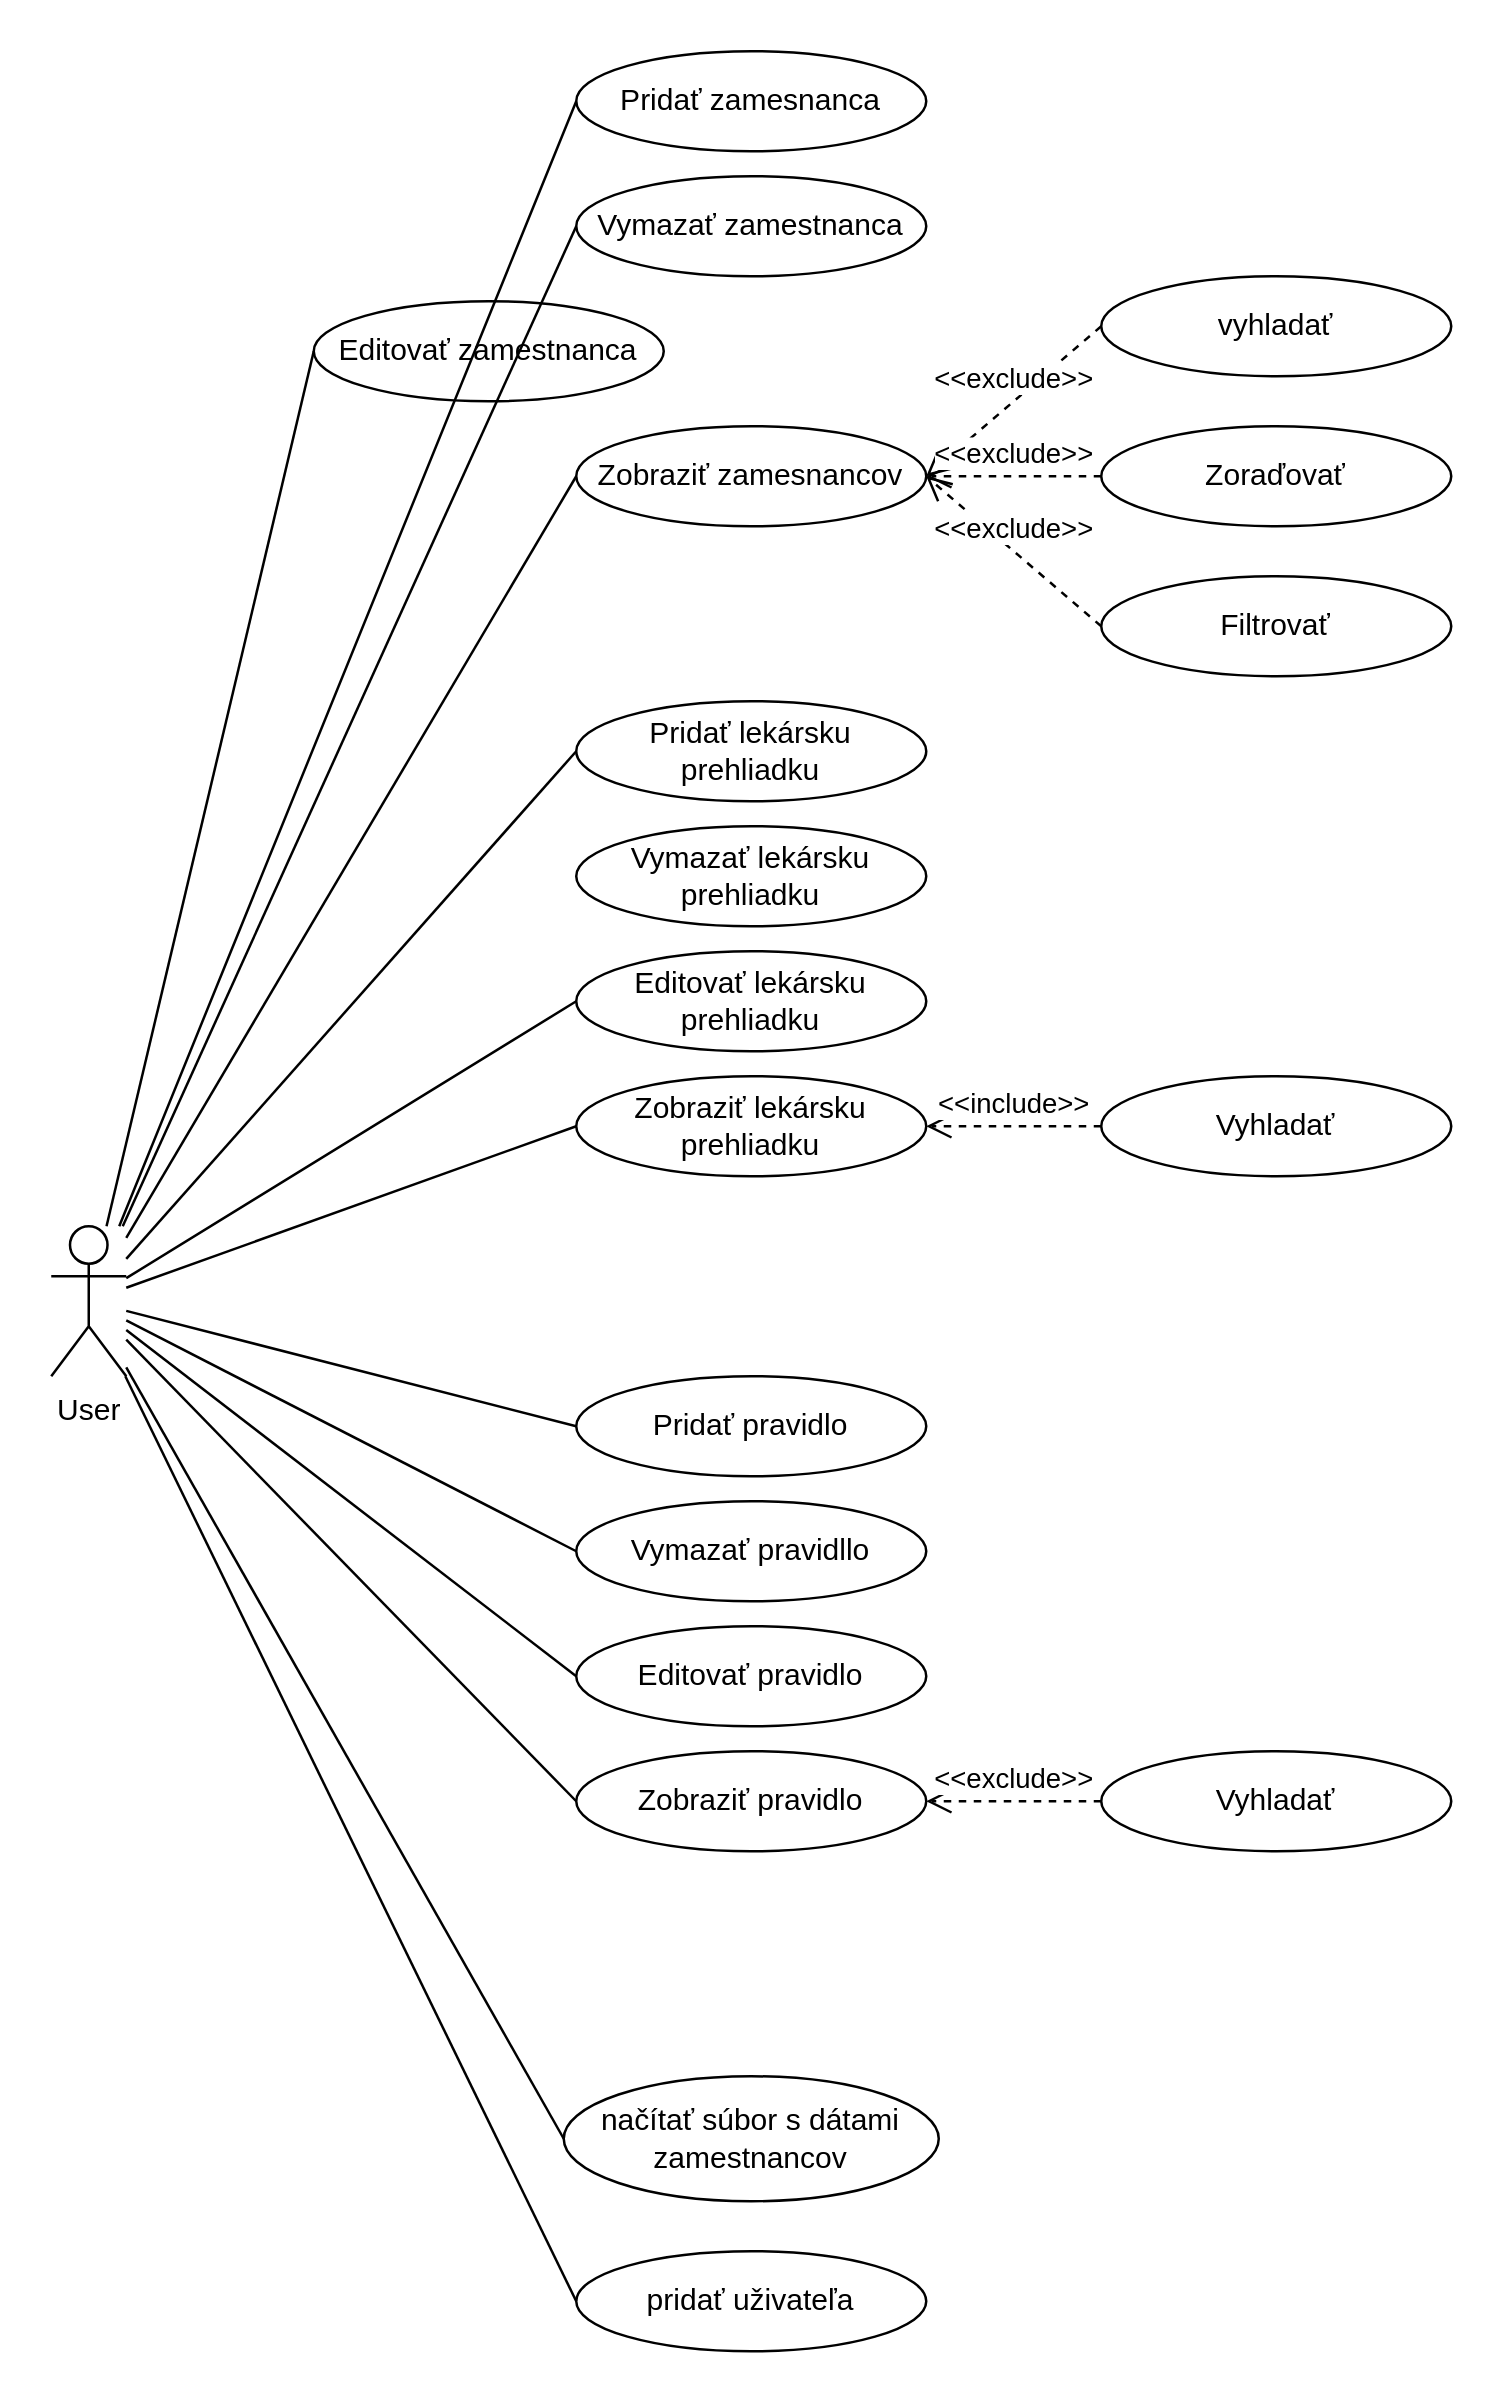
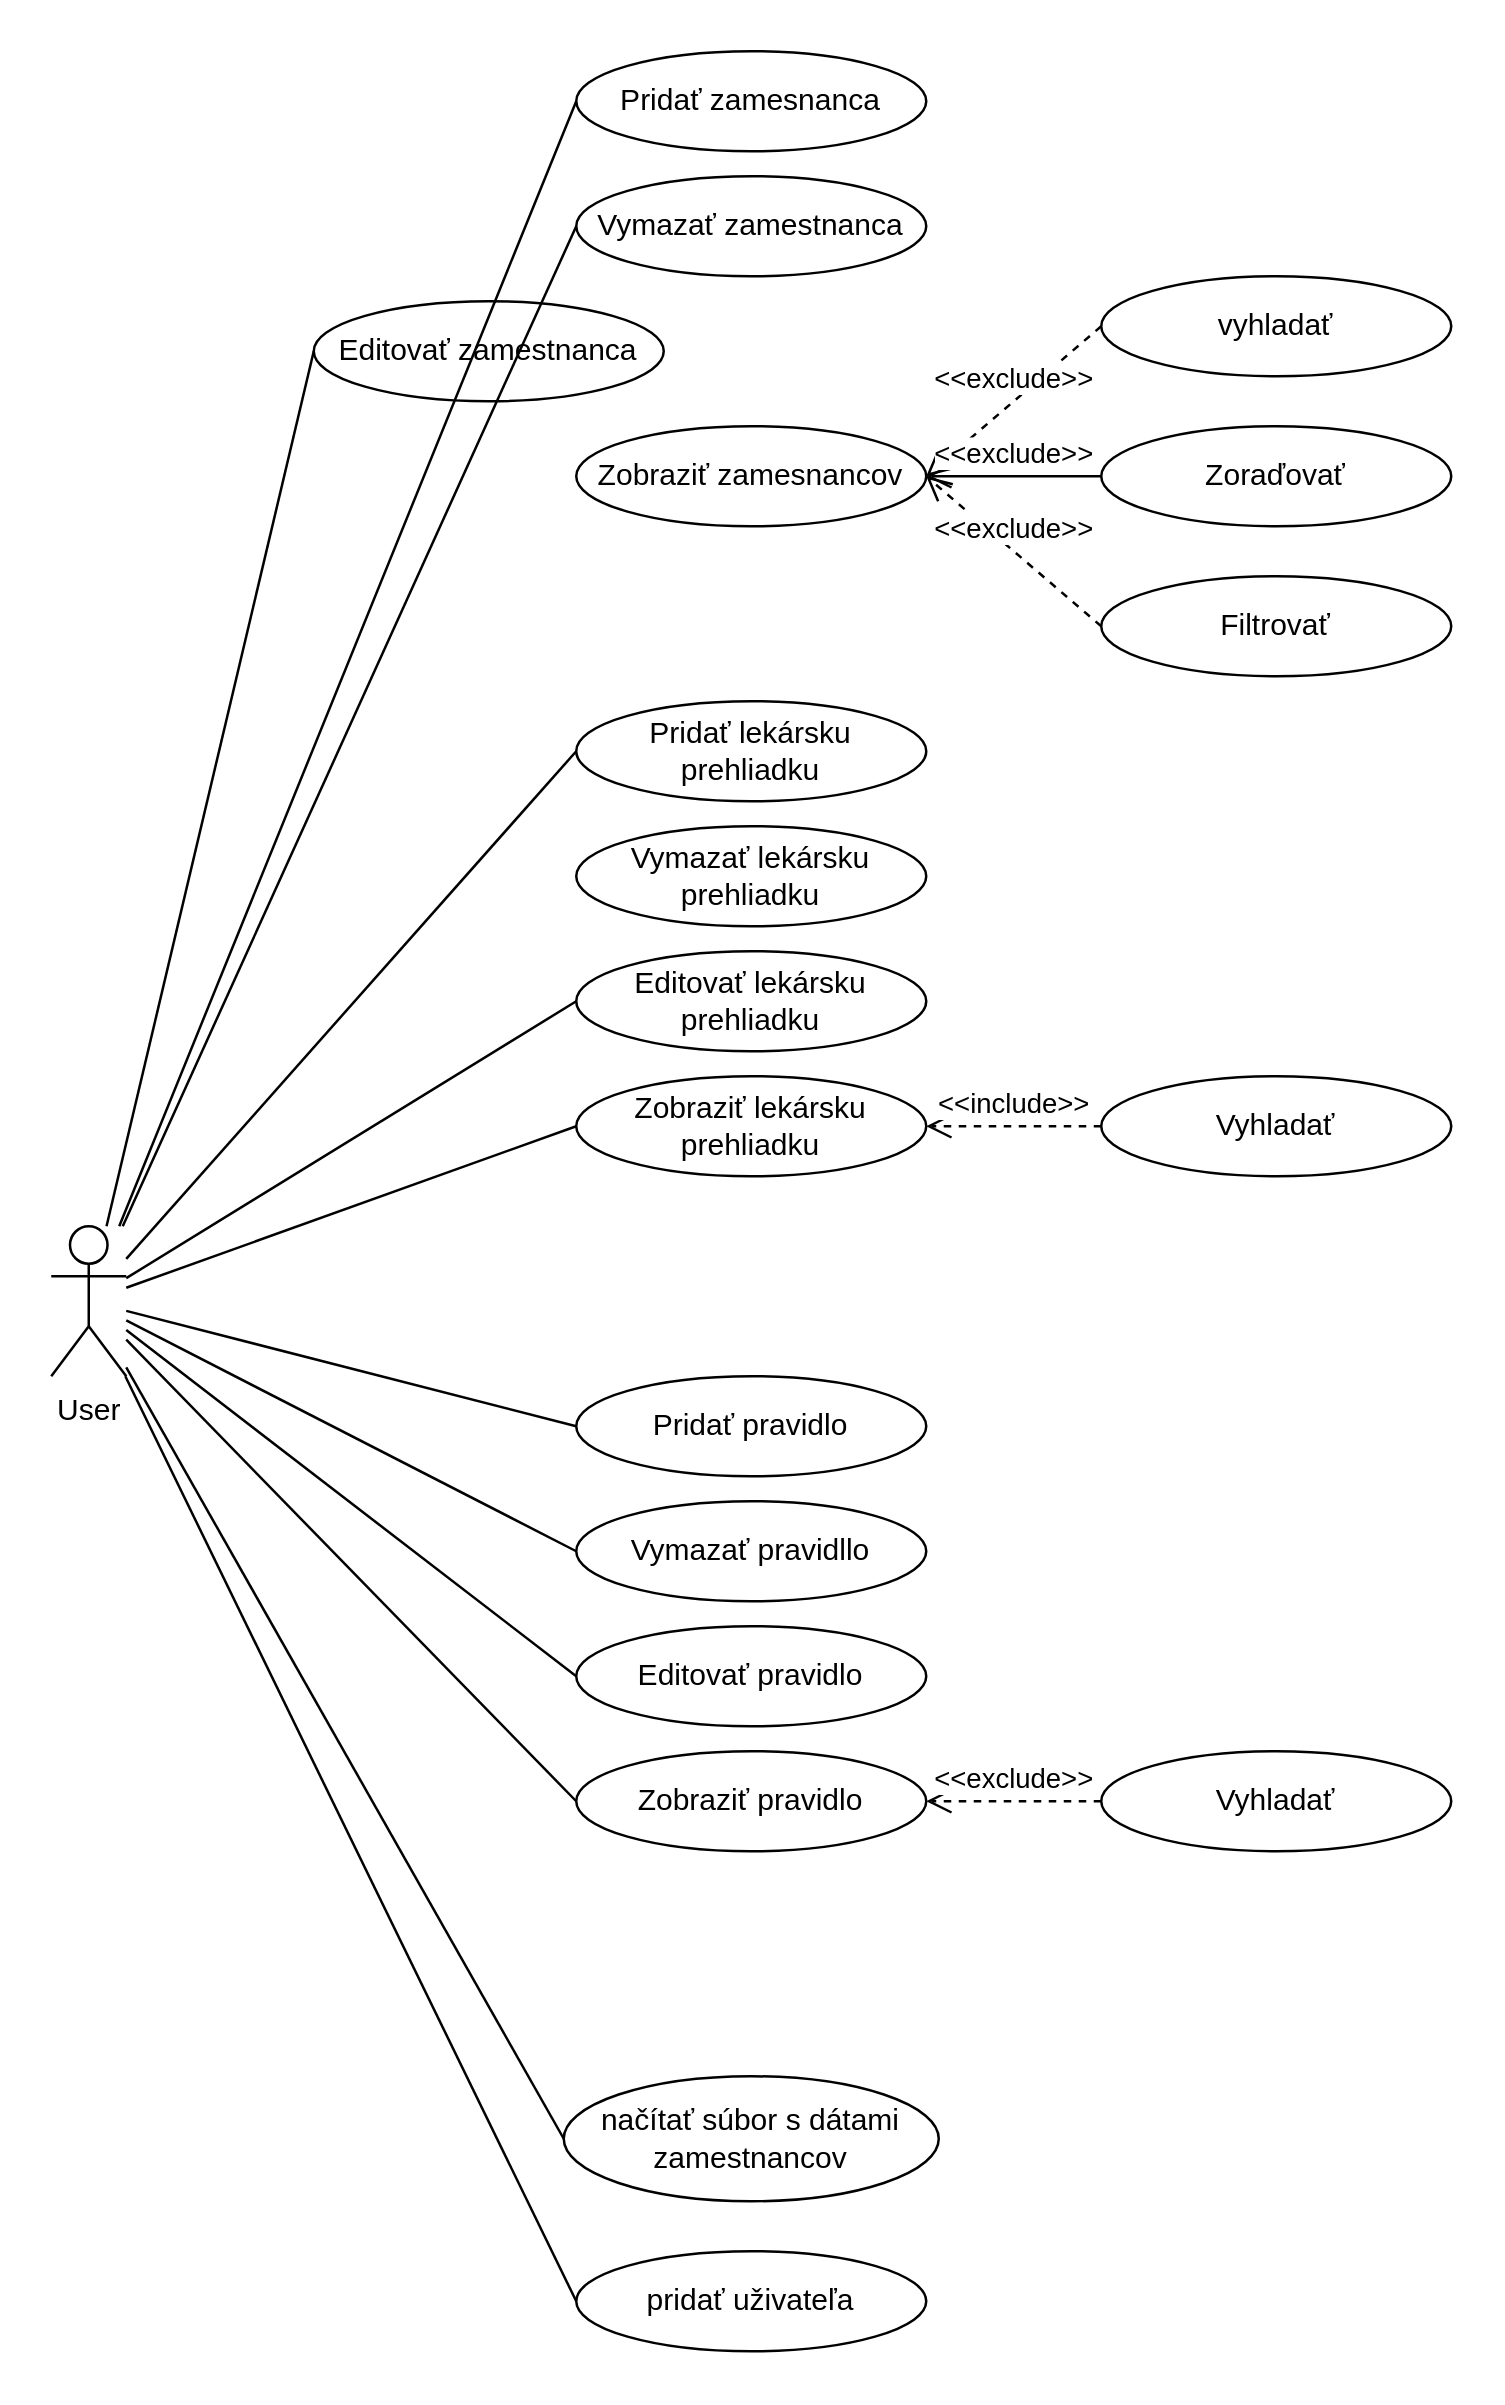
edge "Zoraďovať" -> "Zobraziť zamesnancov": style dashed -> solid
edge "Zobraziť zamesnancov" -- "User": removed
